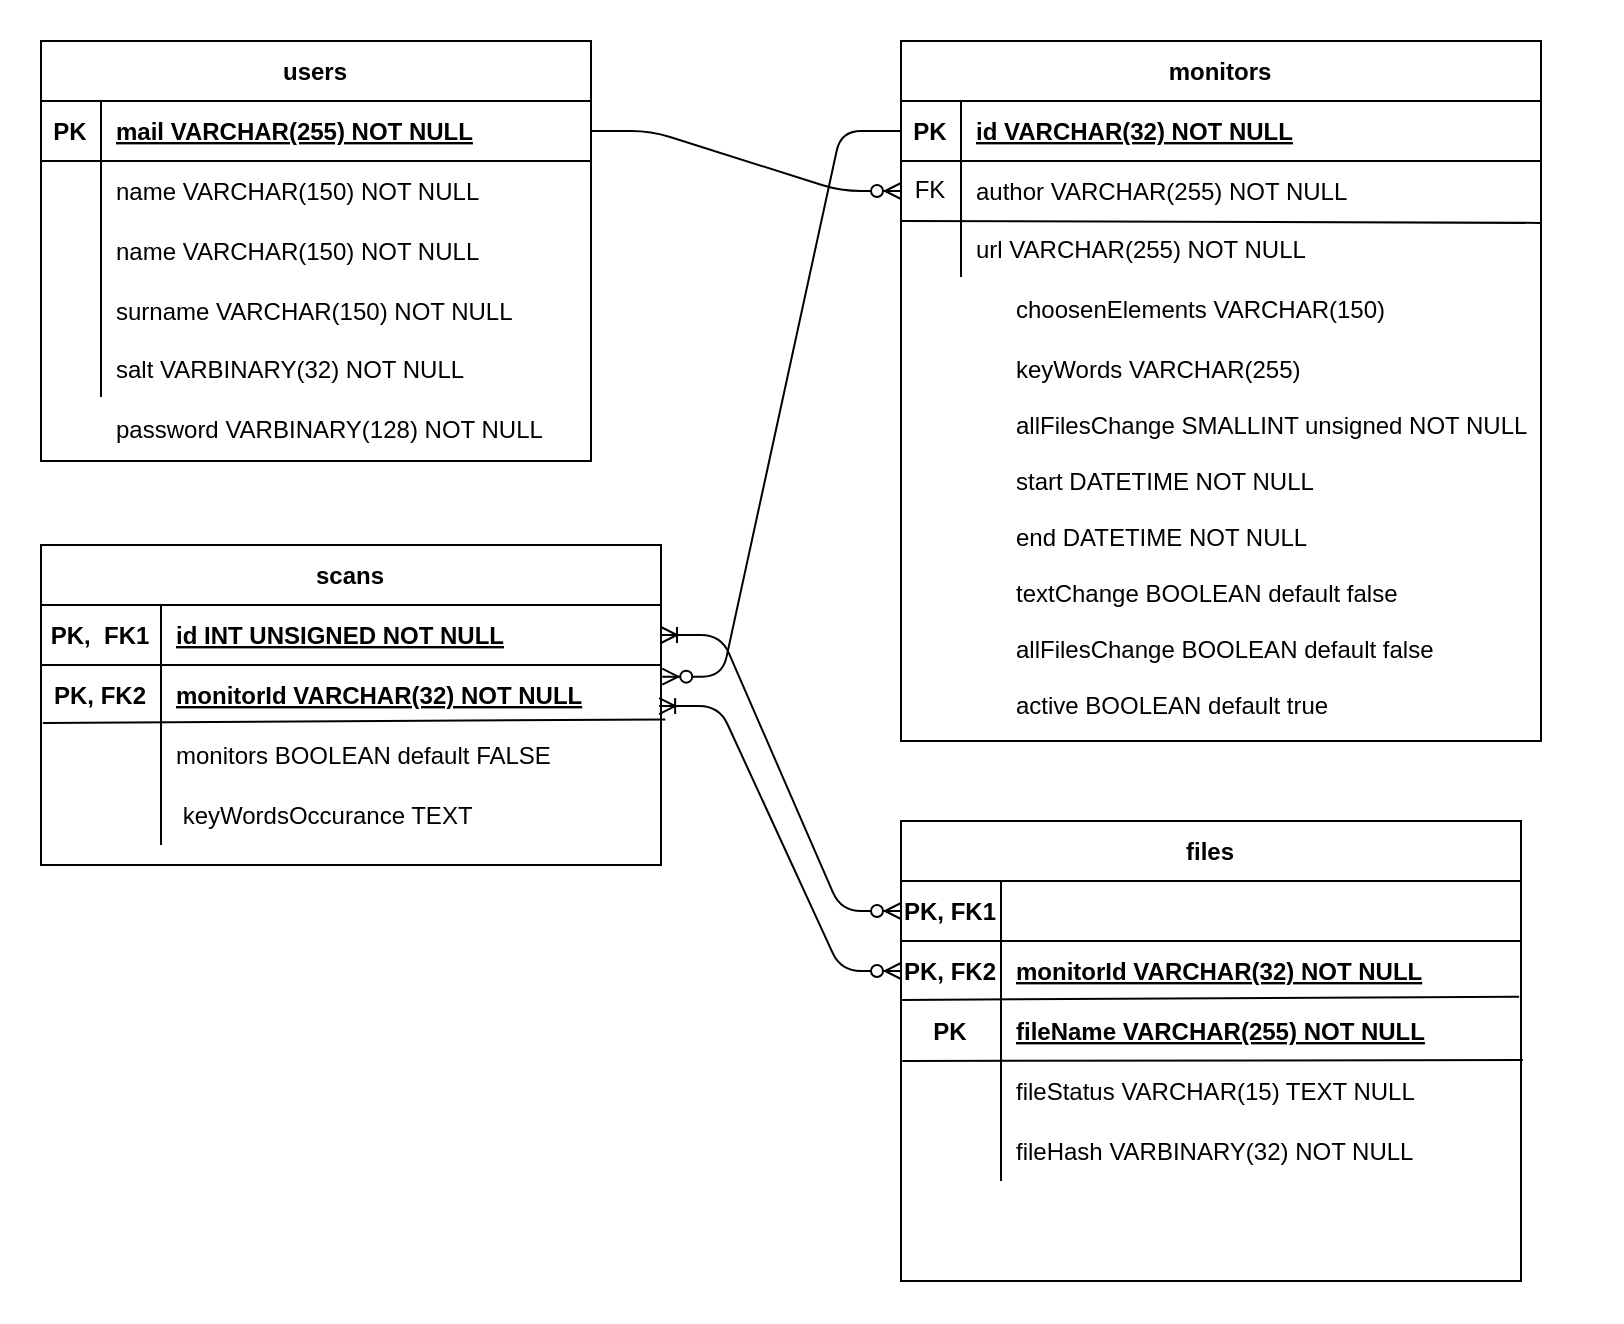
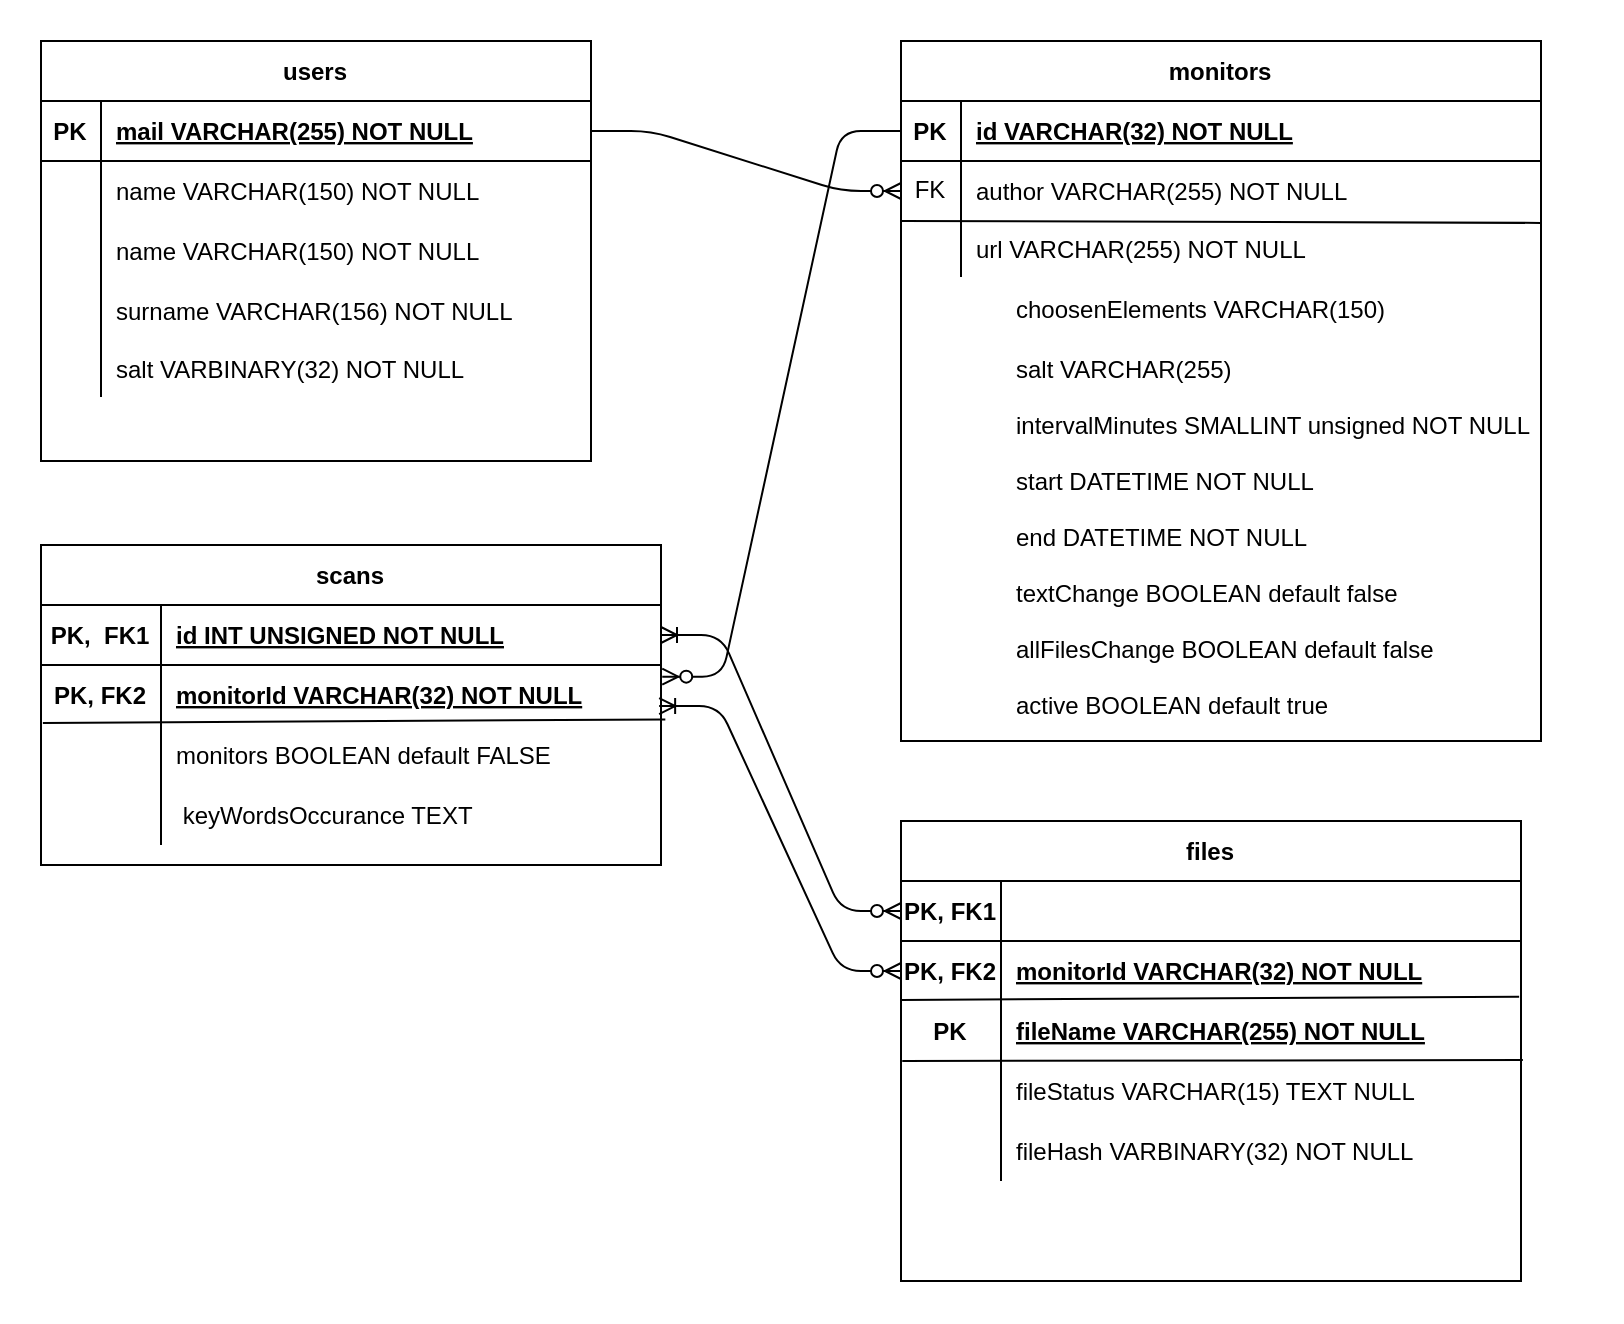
node "surname VARCHAR(150) NOT NULL": label "surname VARCHAR(150) NOT NULL" -> "surname VARCHAR(156) NOT NULL"
node "keyWords VARCHAR(255)": label "keyWords VARCHAR(255)" -> "salt VARCHAR(255)"
node "allFilesChange SMALLINT unsigned NOT NULL": label "allFilesChange SMALLINT unsigned NOT NULL" -> "intervalMinutes SMALLINT unsigned NOT NULL"
node "password VARBINARY(128) NOT NULL": removed
